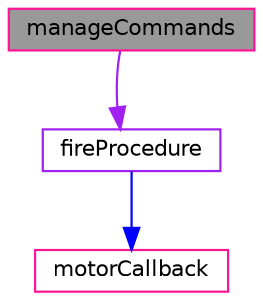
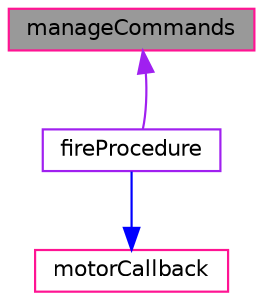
edge "manageCommands" -> "fireProcedure": reversed
